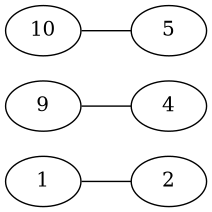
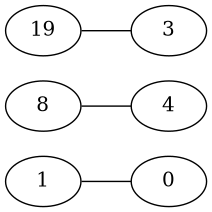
node "10": label "10" -> "19"
node "5": label "5" -> "3"
node "9": label "9" -> "8"
node "2": label "2" -> "0"
